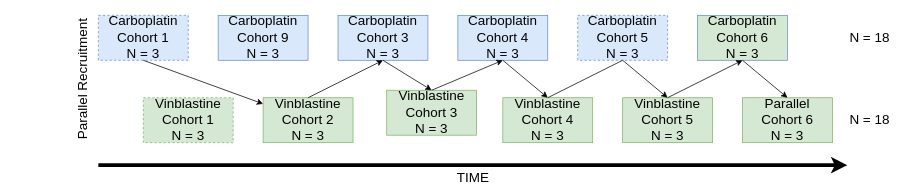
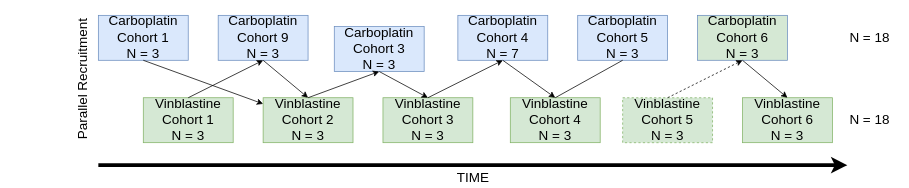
node "CarboplatinCohort 1N = 3": style dashed -> solid
node "CarboplatinCohort 3N = 3": moved (383, 38) -> (379, 49)
node "CarboplatinCohort 4N = 3": label "CarboplatinCohort 4N = 3" -> "CarboplatinCohort 4N = 7"
node "CarboplatinCohort 5N = 3": style dashed -> solid
edge "CarboplatinCohort 9N = 3" -> "VinblastineCohort 2N = 3": added
edge "CarboplatinCohort 5N = 3" -> "VinblastineCohort 5 N = 3": removed
edge "VinblastineCohort 1N = 3" -> "CarboplatinCohort 9N = 3": added
edge "VinblastineCohort 5 N = 3" -> "CarboplatinCohort 6N = 3": style solid -> dashed
node "VinblastineCohort 3N = 3": moved (432, 113) -> (428, 120)
node "VinblastineCohort 1N = 3": style dashed -> solid
node "VinblastineCohort 4N = 3": moved (548, 120) -> (555, 120)
node "VinblastineCohort 5 N = 3": style solid -> dashed
node "ParallelCohort 6N = 3": label "ParallelCohort 6N = 3" -> "VinblastineCohort 6N = 3"
